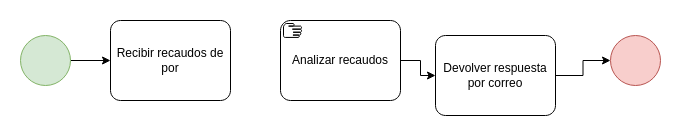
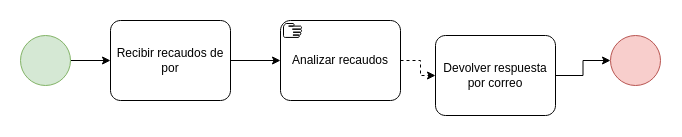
edge "Recibir recaudos de por" -> "Analizar recaudos": added
edge "Analizar recaudos" -> "Devolver respuesta por correo": style solid -> dashed
